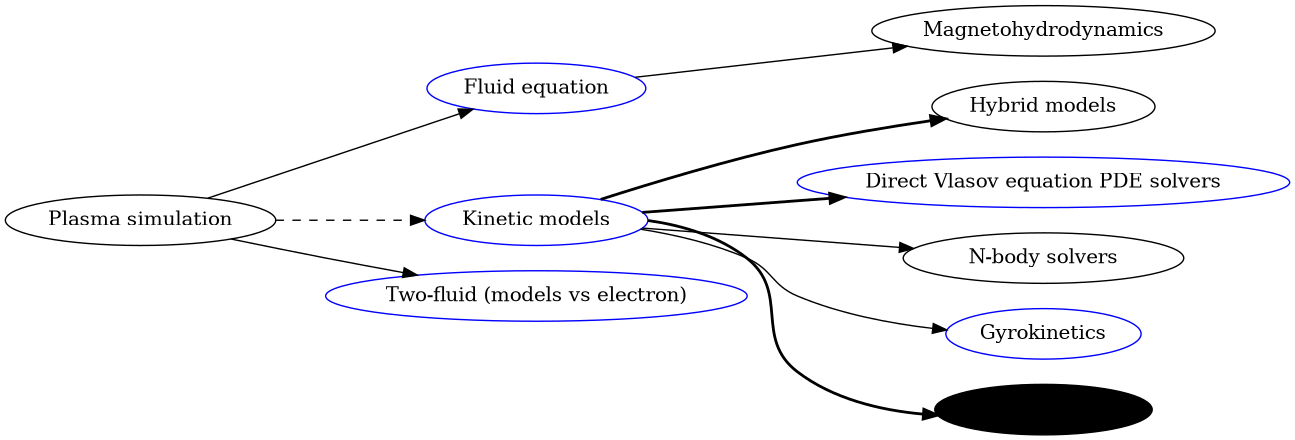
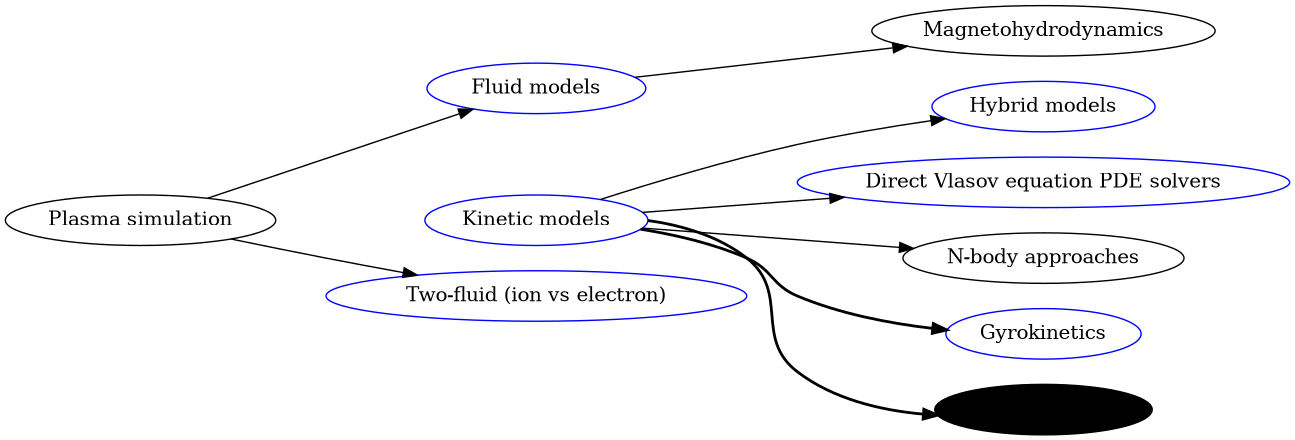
node "Fluid equation": label "Fluid equation" -> "Fluid models"
node "Hybrid models": color black -> blue
edge "Kinetic models" -> "Hybrid models": style bold -> solid
edge "Kinetic models" -> "Direct Vlasov equation PDE solvers": style bold -> solid
edge "Plasma simulation" -> "Kinetic models": removed
node "N-body solvers": label "N-body solvers" -> "N-body approaches"
edge "Kinetic models" -> "Gyrokinetics": style solid -> bold
node "Two-fluid (models vs electron)": label "Two-fluid (models vs electron)" -> "Two-fluid (ion vs electron)"
